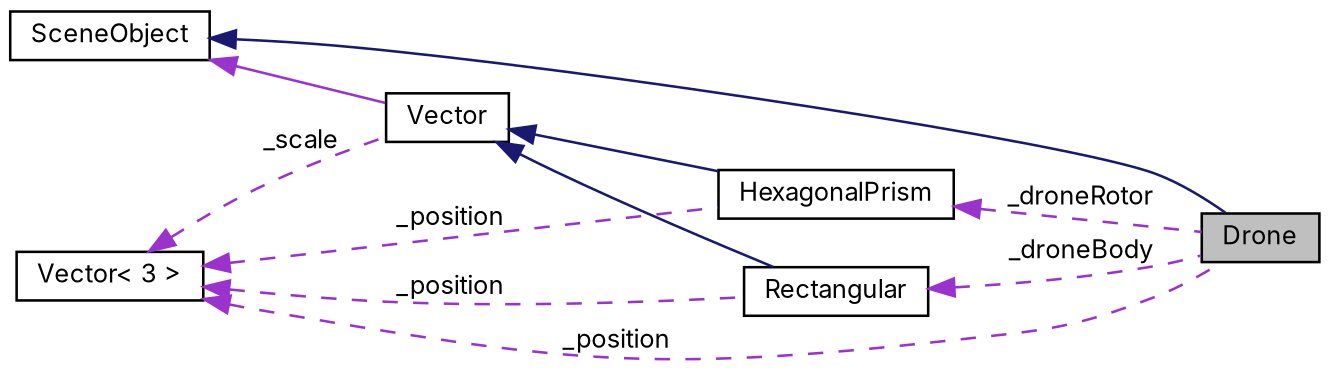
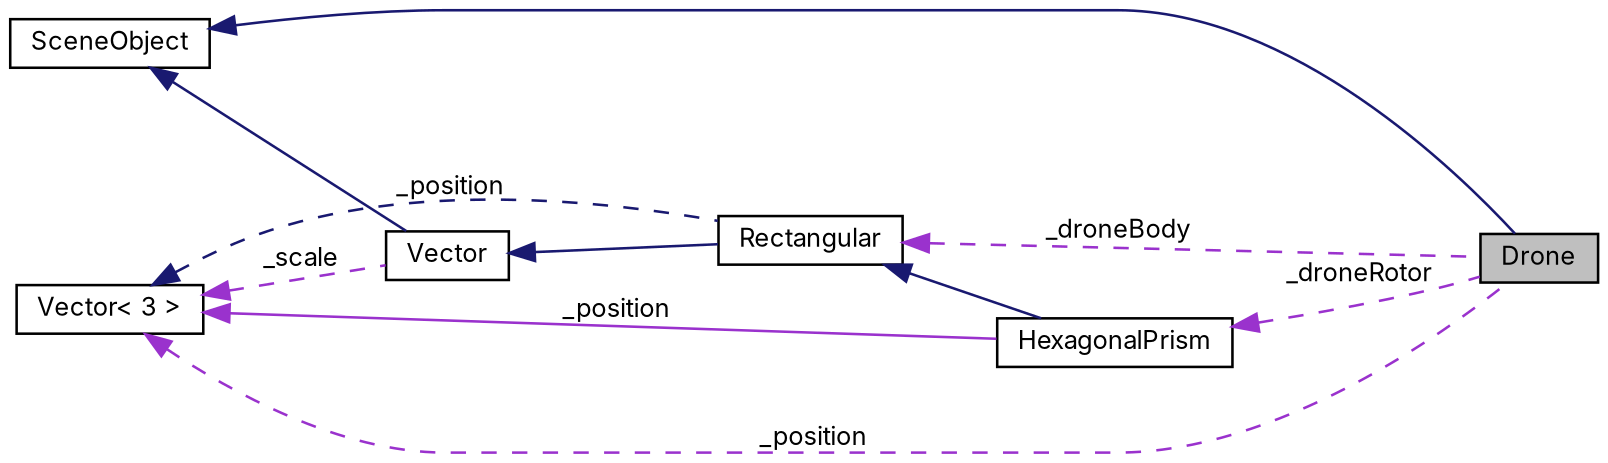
edge "Vector" -> "SceneObject": color darkorchid3 -> midnightblue
edge "HexagonalPrism" -> "Vector": now "HexagonalPrism" -> "Rectangular"
edge "HexagonalPrism" -> "Vector< 3 >": style dashed -> solid
edge "Rectangular" -> "Vector< 3 >": color darkorchid3 -> midnightblue
